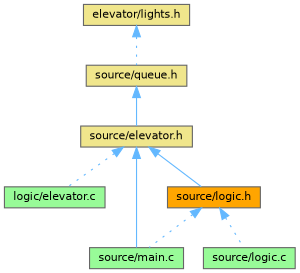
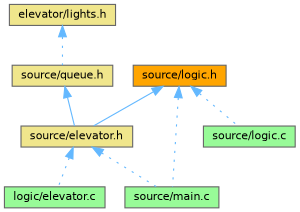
edge "source/logic.h" -> "source/elevator.h": reversed
edge "source/main.c" -> "source/elevator.h": style solid -> dotted
